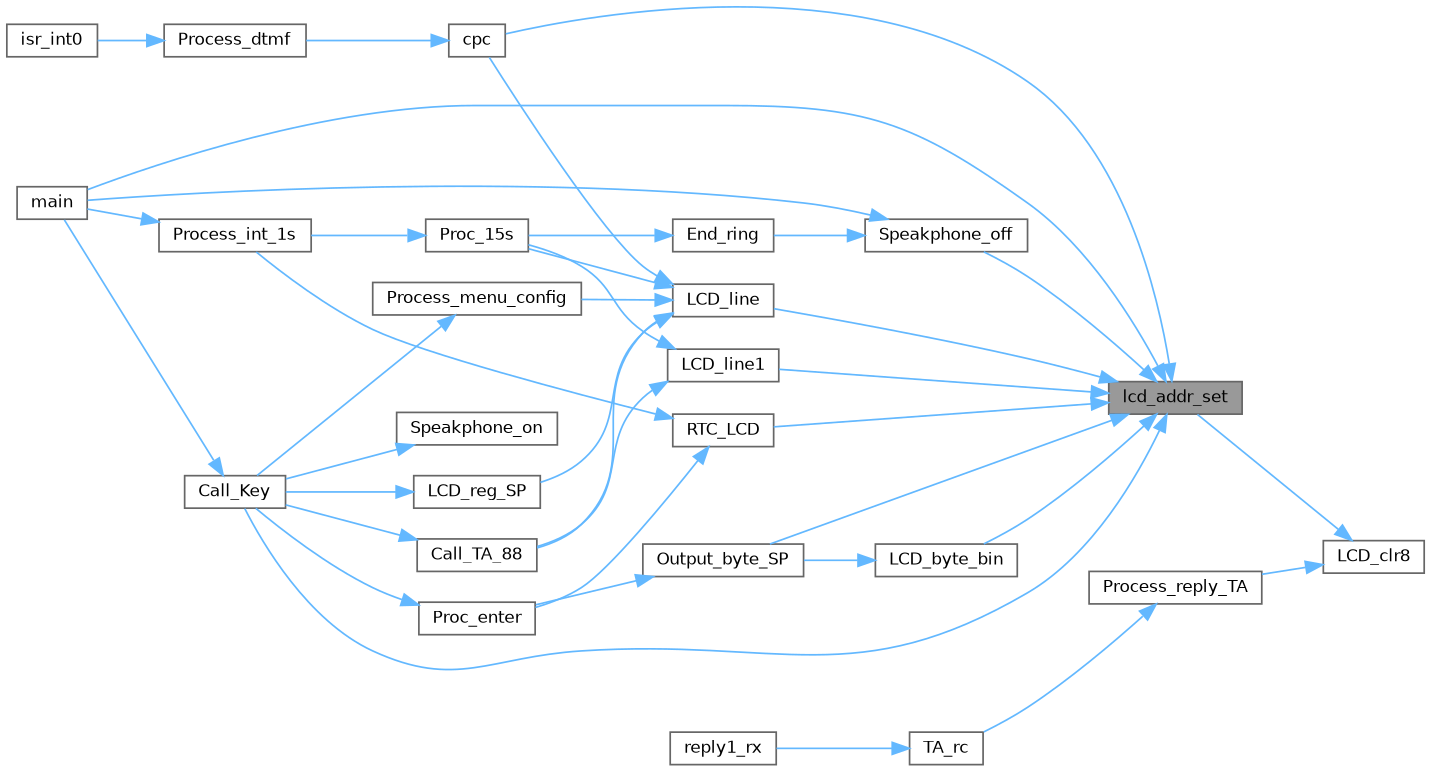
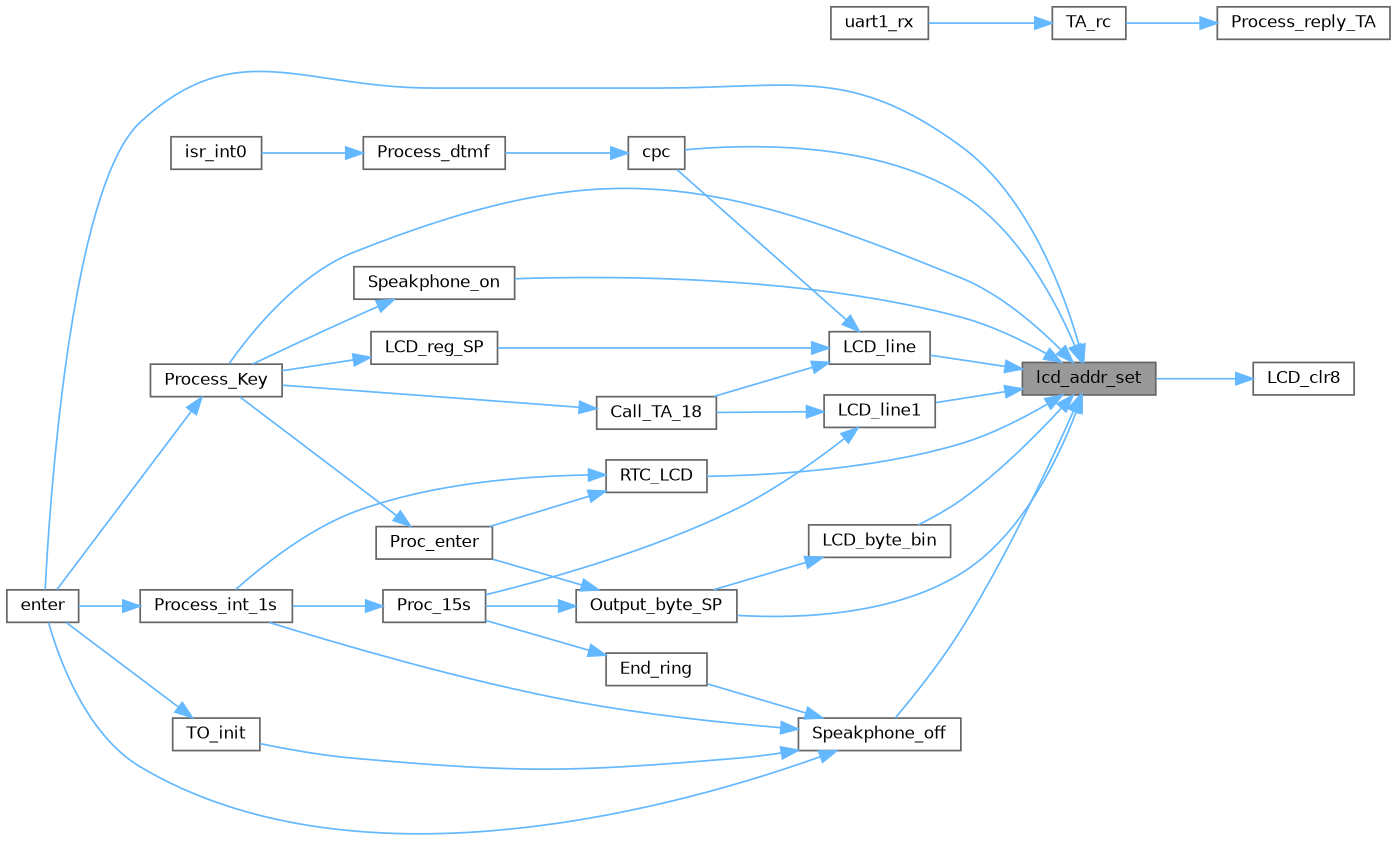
node "main": label "main" -> "enter"
edge "Proc_15s" -> "LCD_line": now "Proc_15s" -> "Output_byte_SP"
edge "Speakphone_on" -> "lcd_addr_set": added
node "Process_menu_config": removed
node "Call_Key": label "Call_Key" -> "Process_Key"
node "Call_TA_88": label "Call_TA_88" -> "Call_TA_18"
edge "Process_reply_TA" -> "LCD_clr8": removed
edge "Process_int_1s" -> "Speakphone_off": added
node "TO_init": added
node "reply1_rx": label "reply1_rx" -> "uart1_rx"
